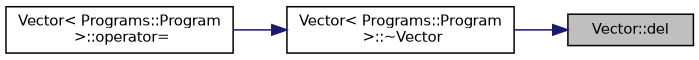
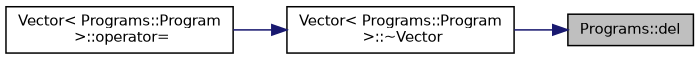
node "Vector::del": label "Vector::del" -> "Programs::del"
